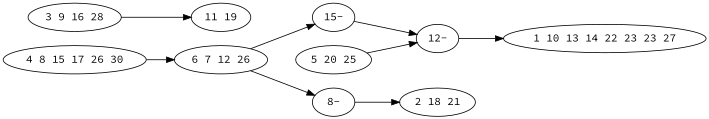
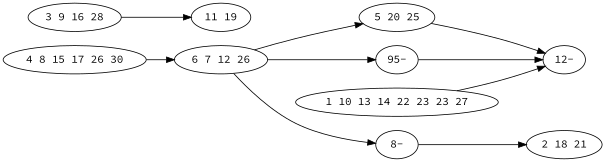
node "15-": label "15-" -> "95-"
edge "6 7 12 26" -> "5 20 25": added
edge "12-" -> "1 10 13 14 22 23 23 27": reversed
